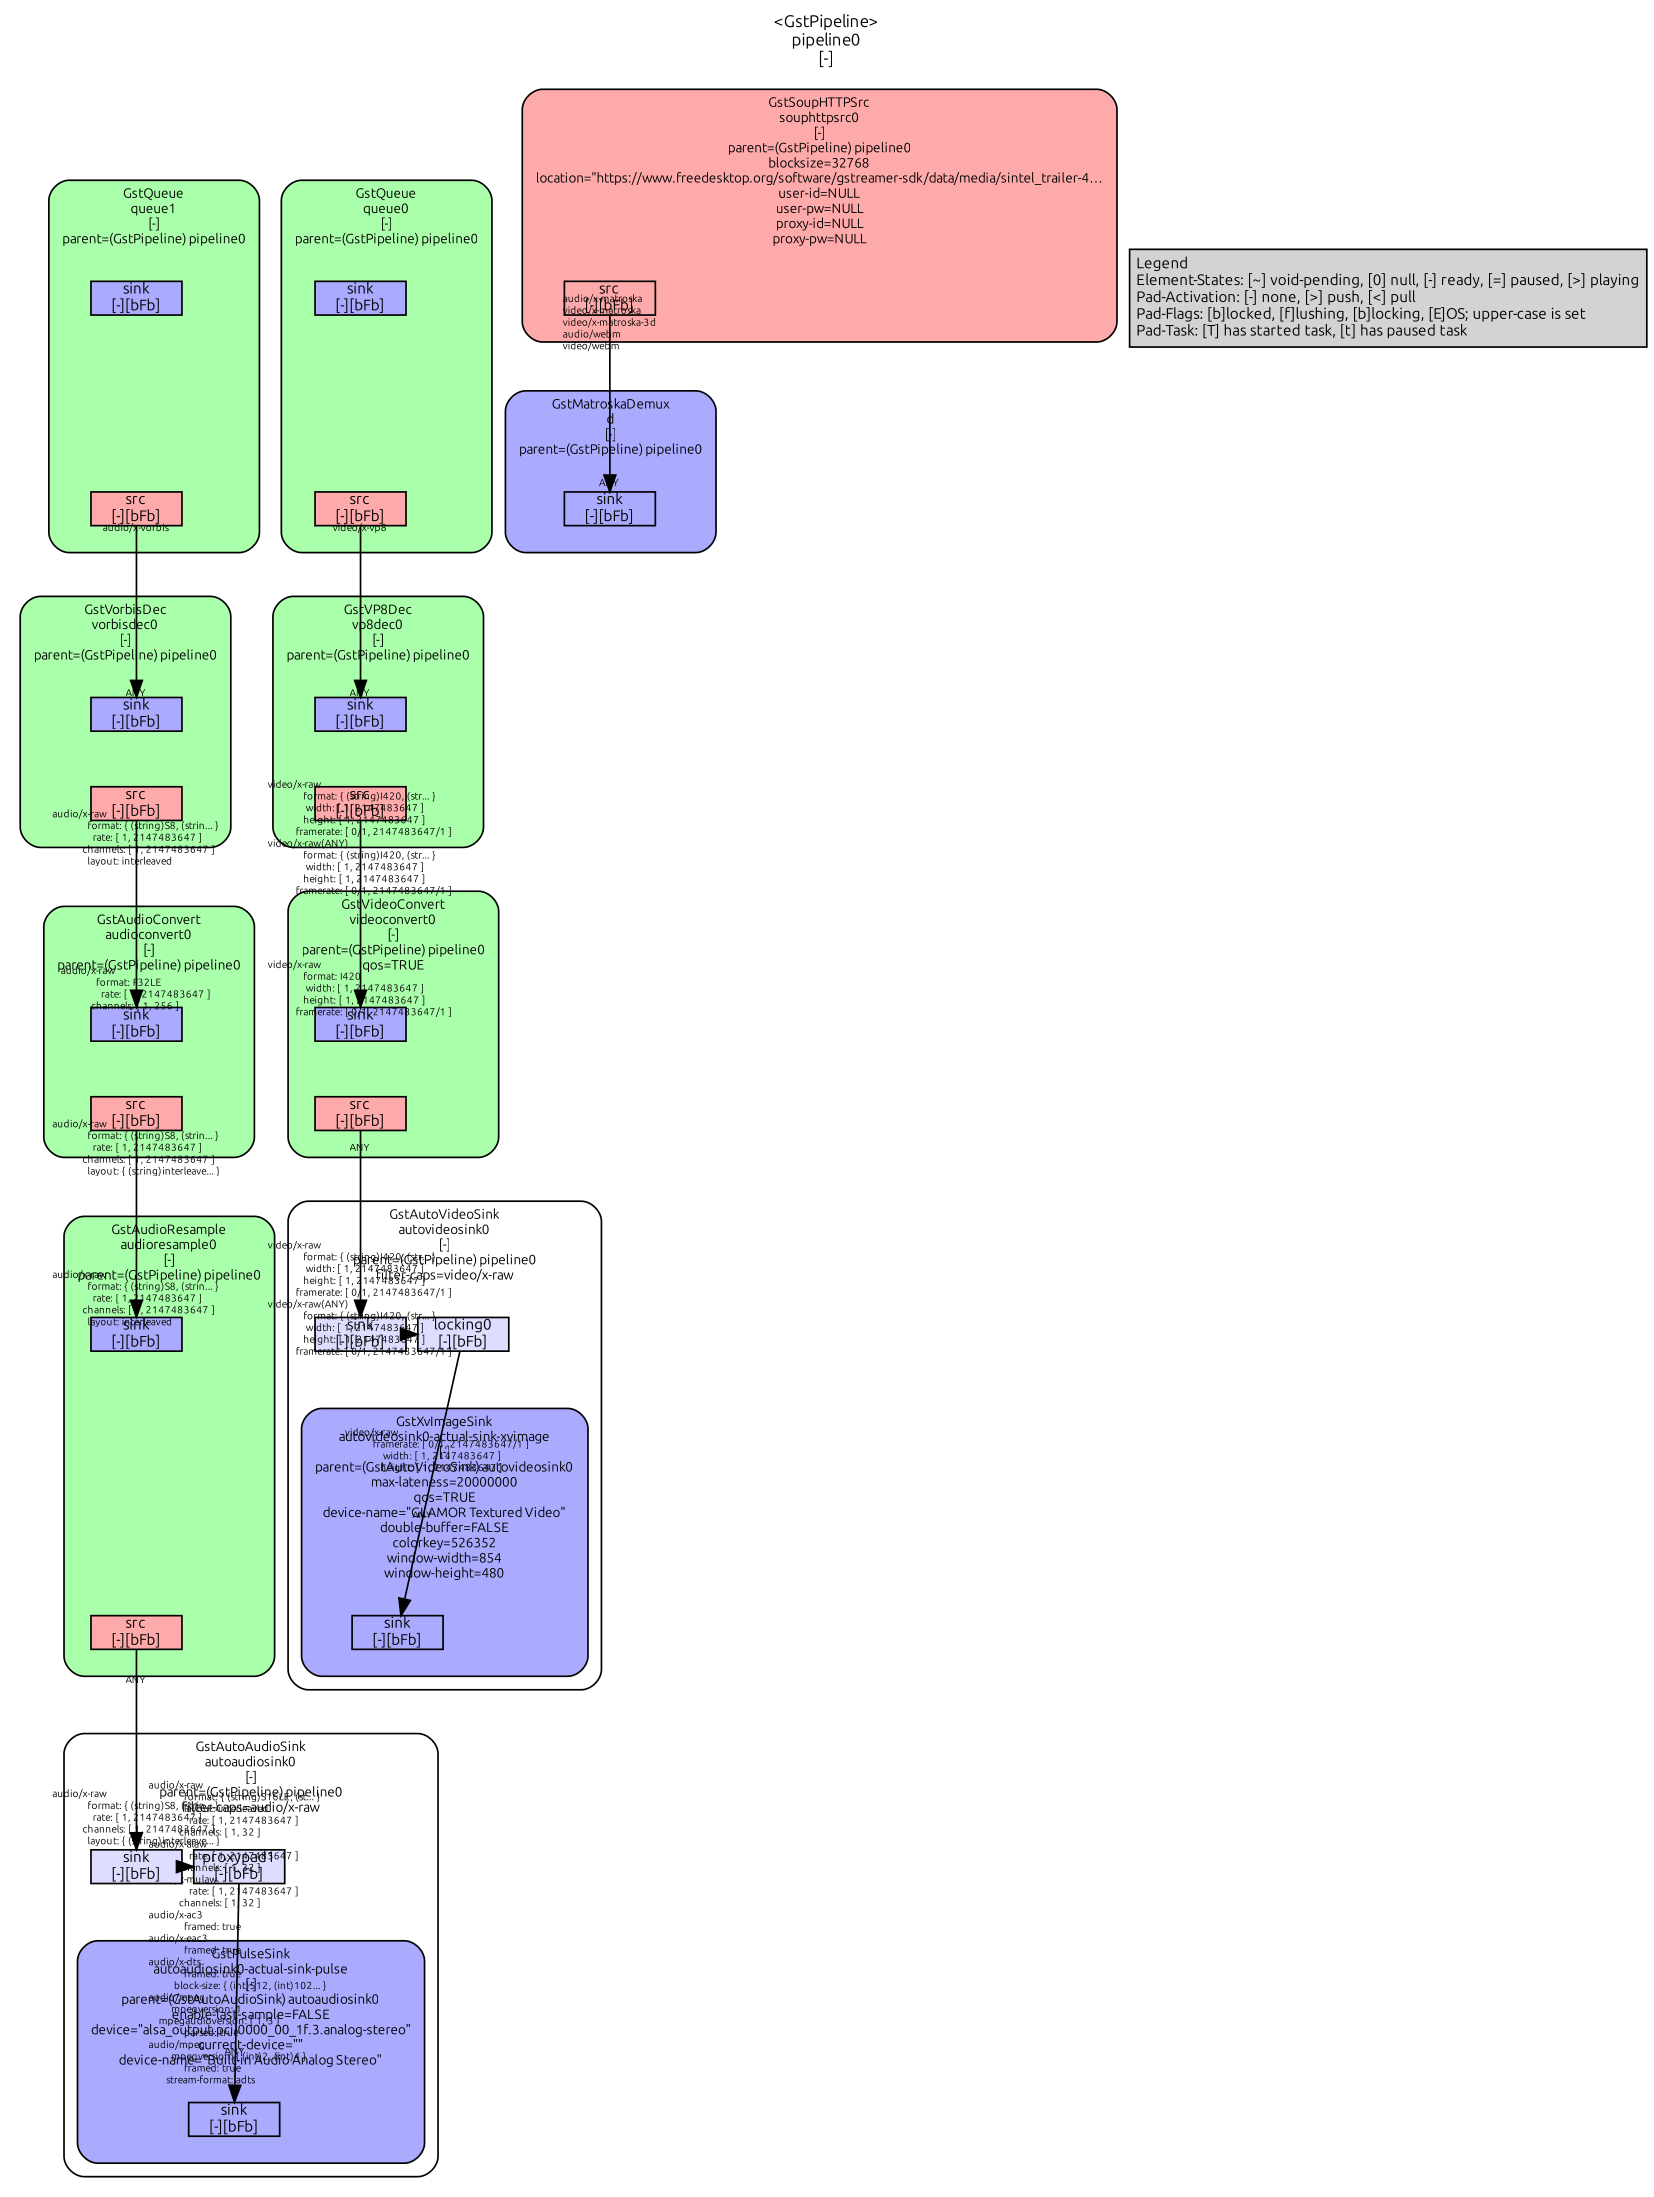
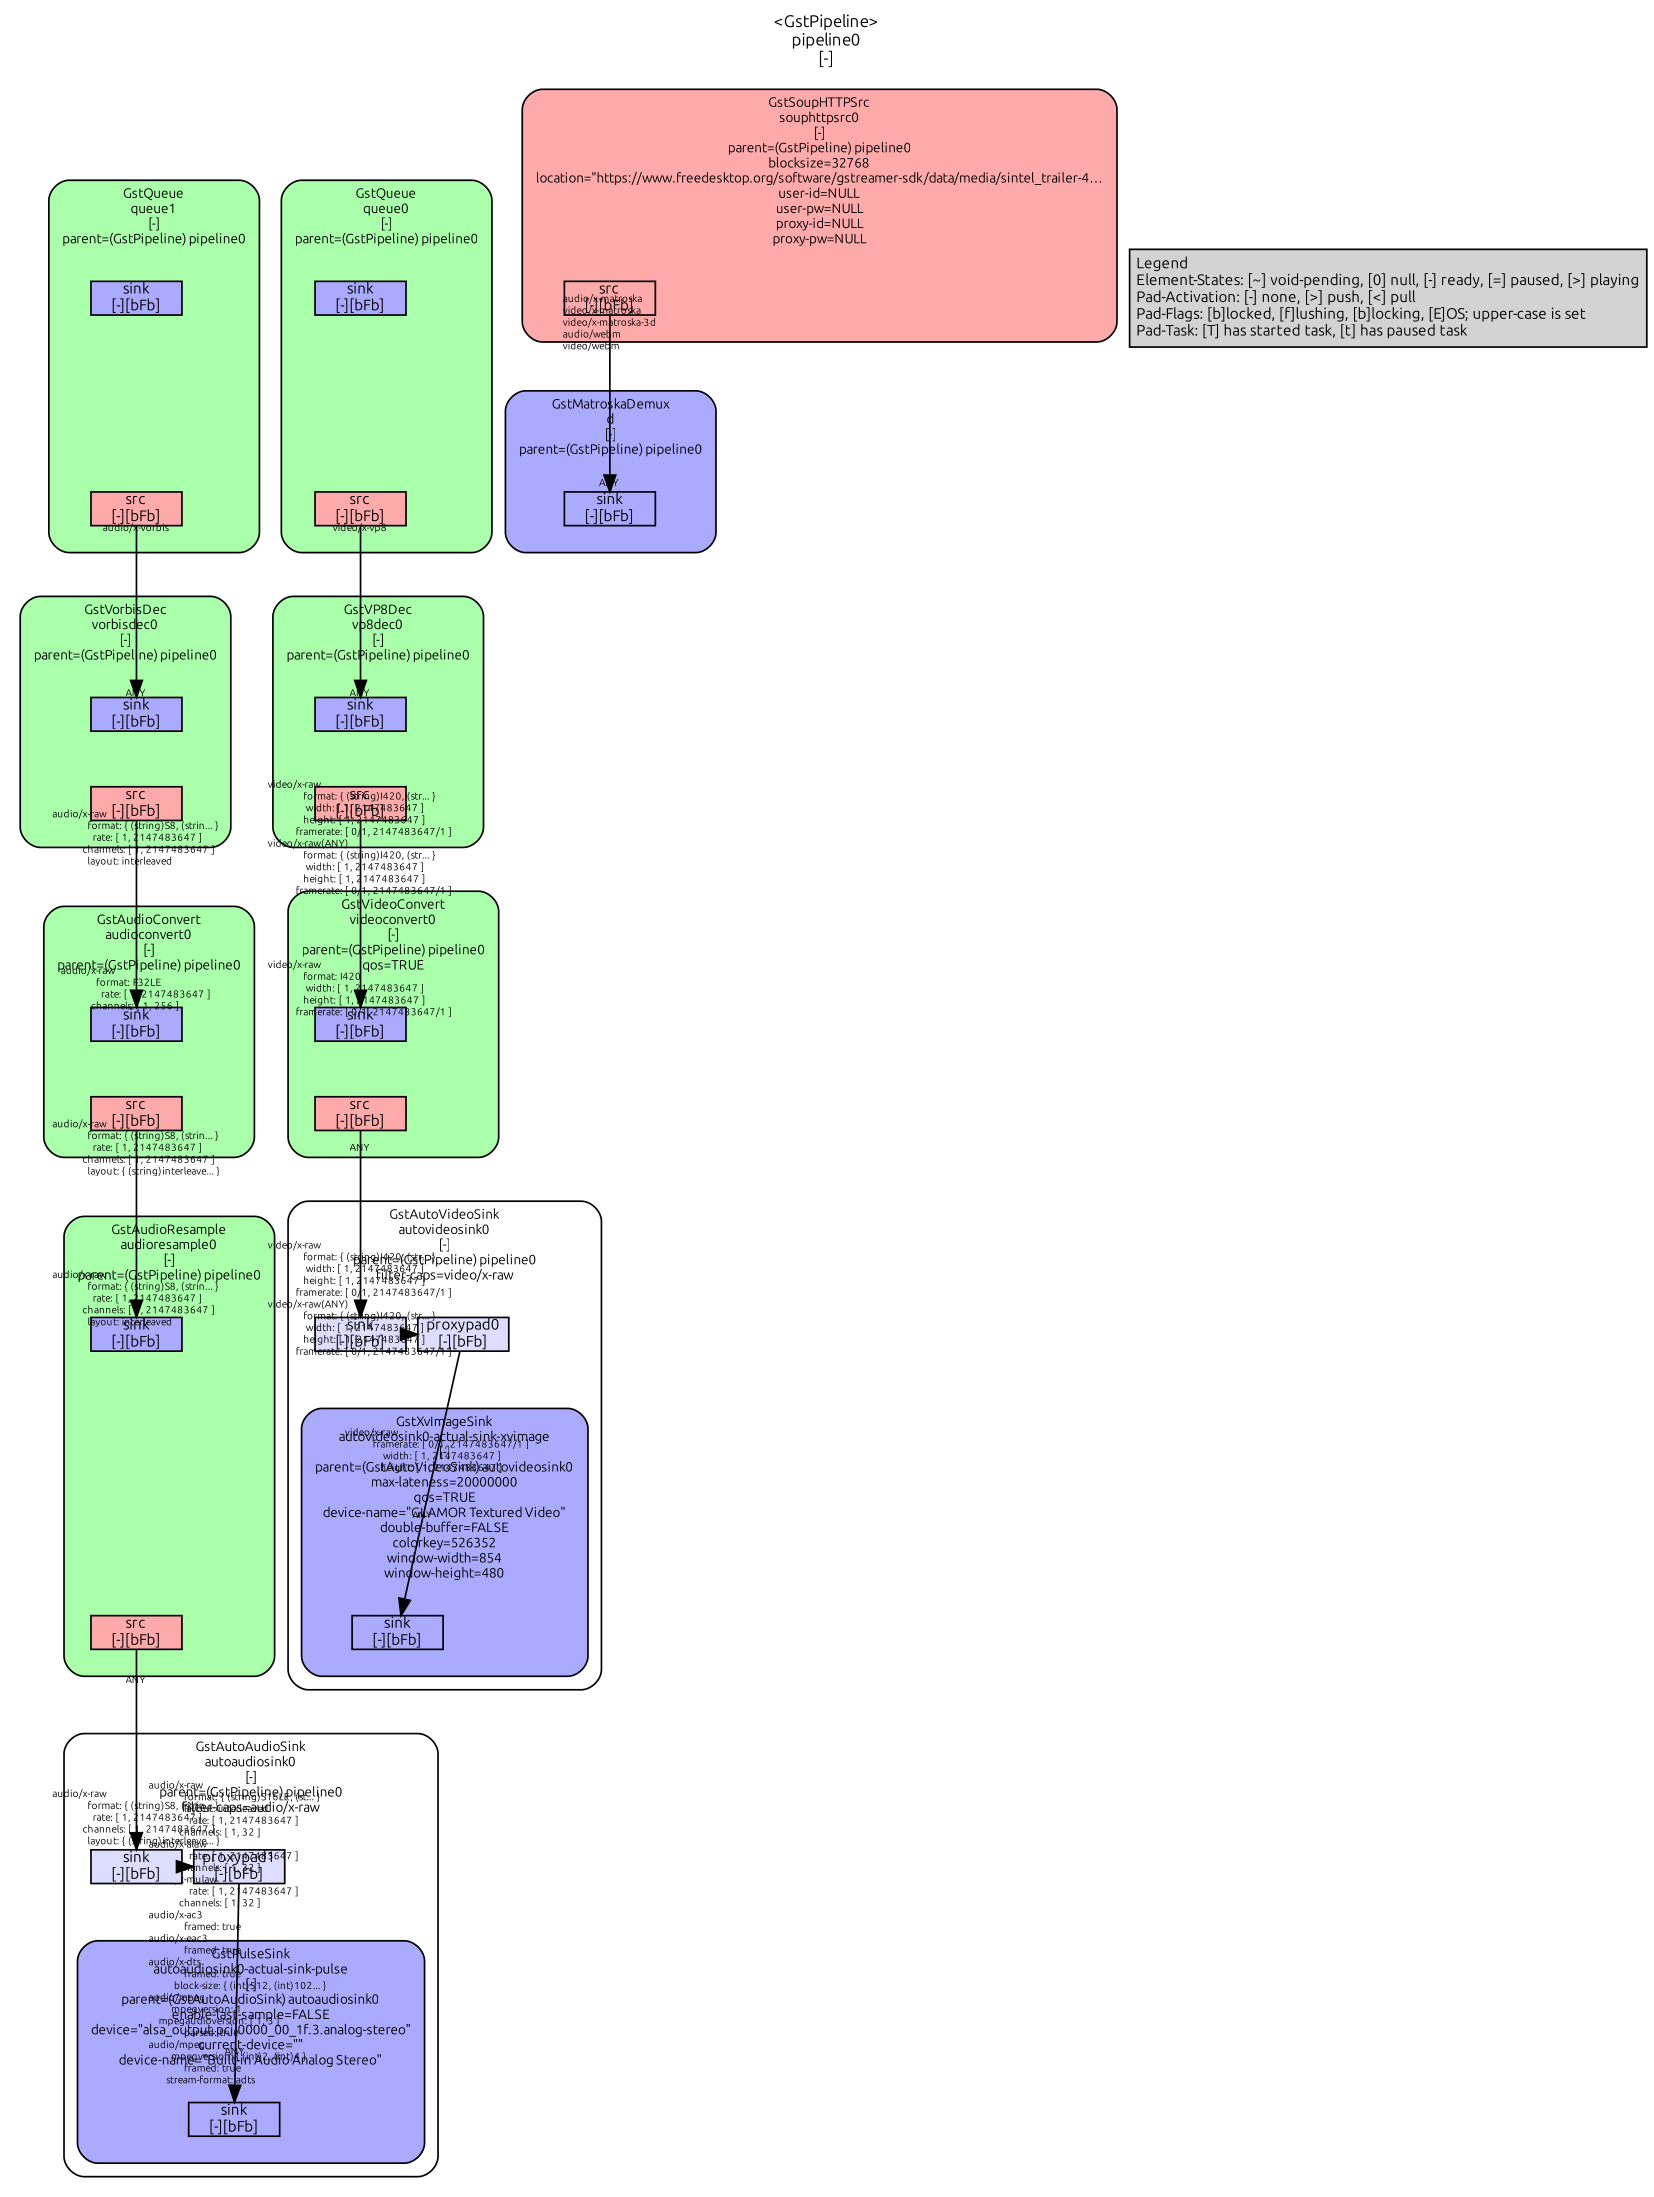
node "locking0 [-][bFb]": label "locking0 [-][bFb]" -> "proxypad0 [-][bFb]"
